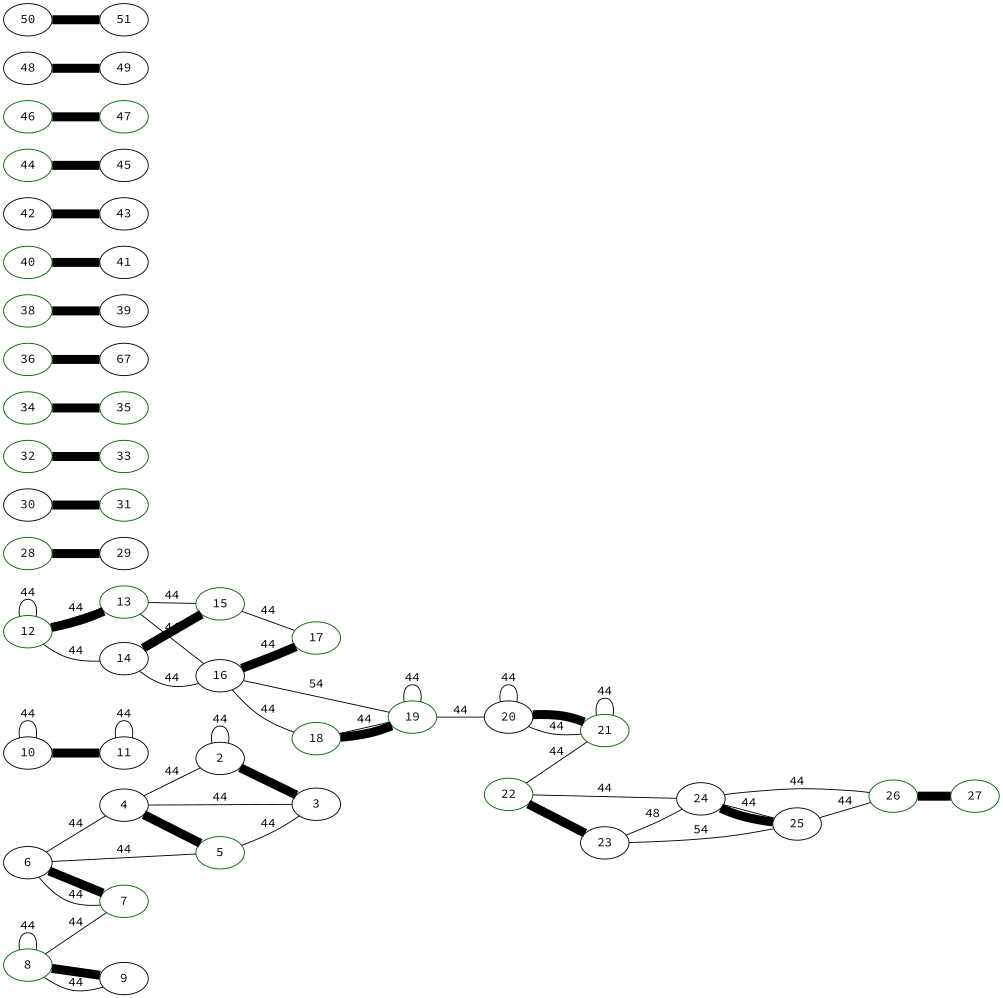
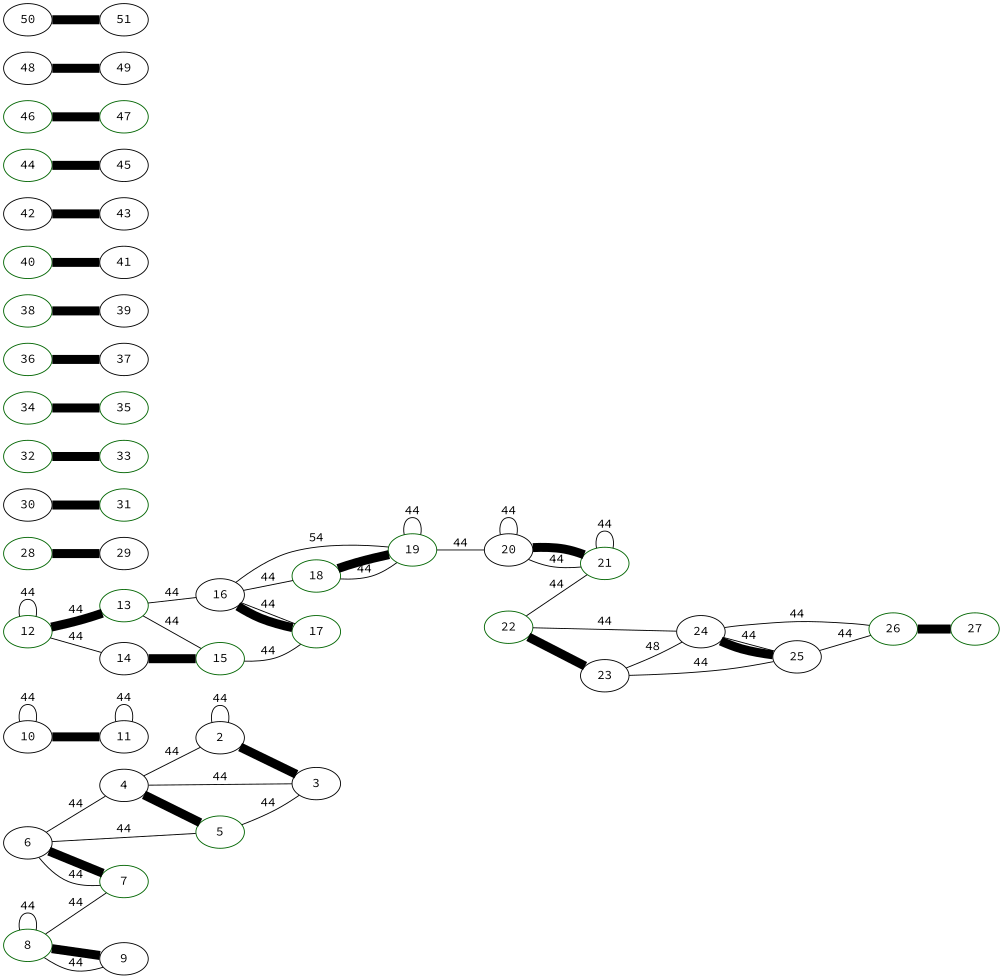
node "67": label "67" -> "37"
edge "14" -- "16": removed, label "44"
edge "25" -- "23": label "54" -> "44"
